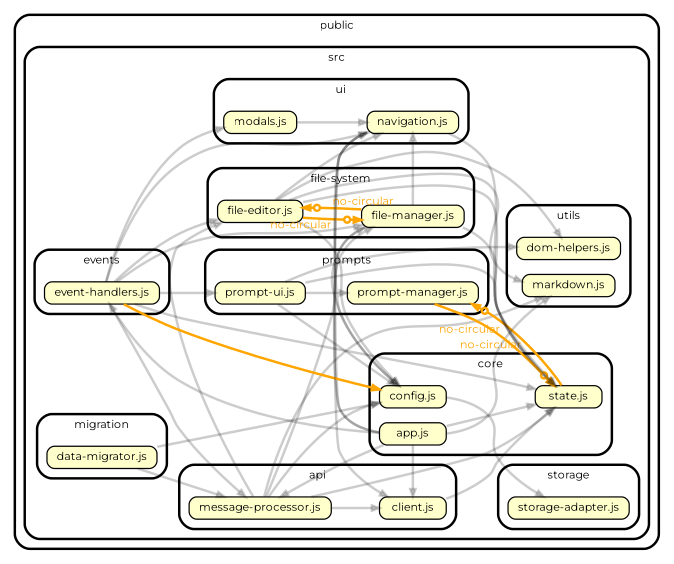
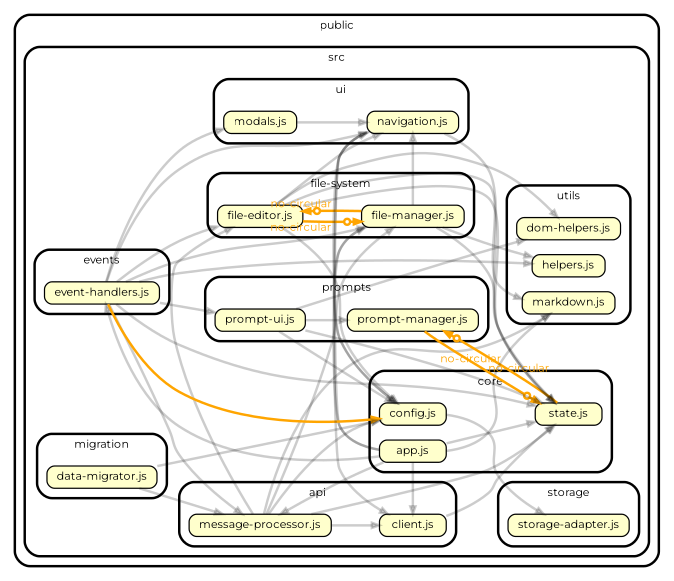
node "helpers.js": added
